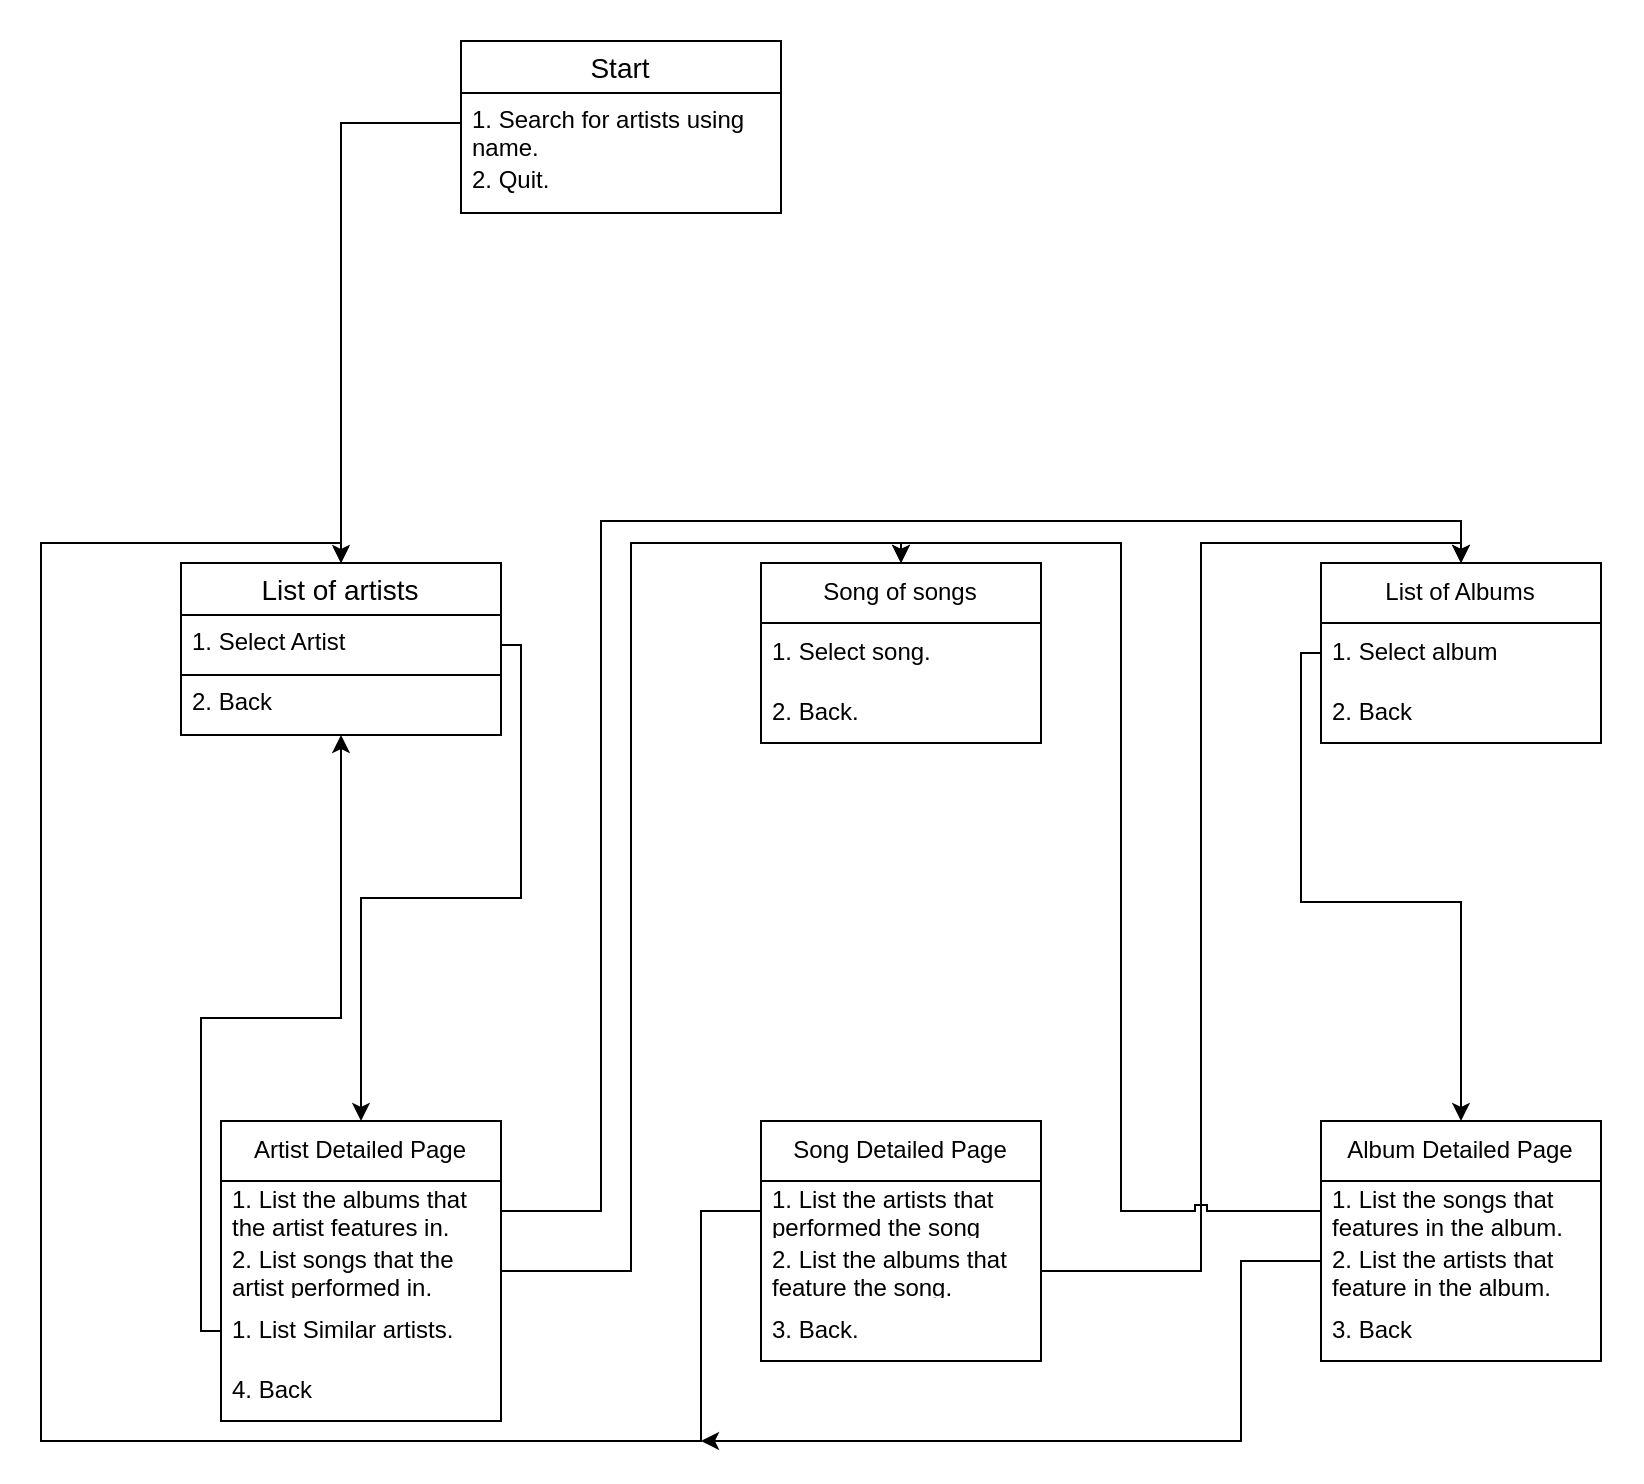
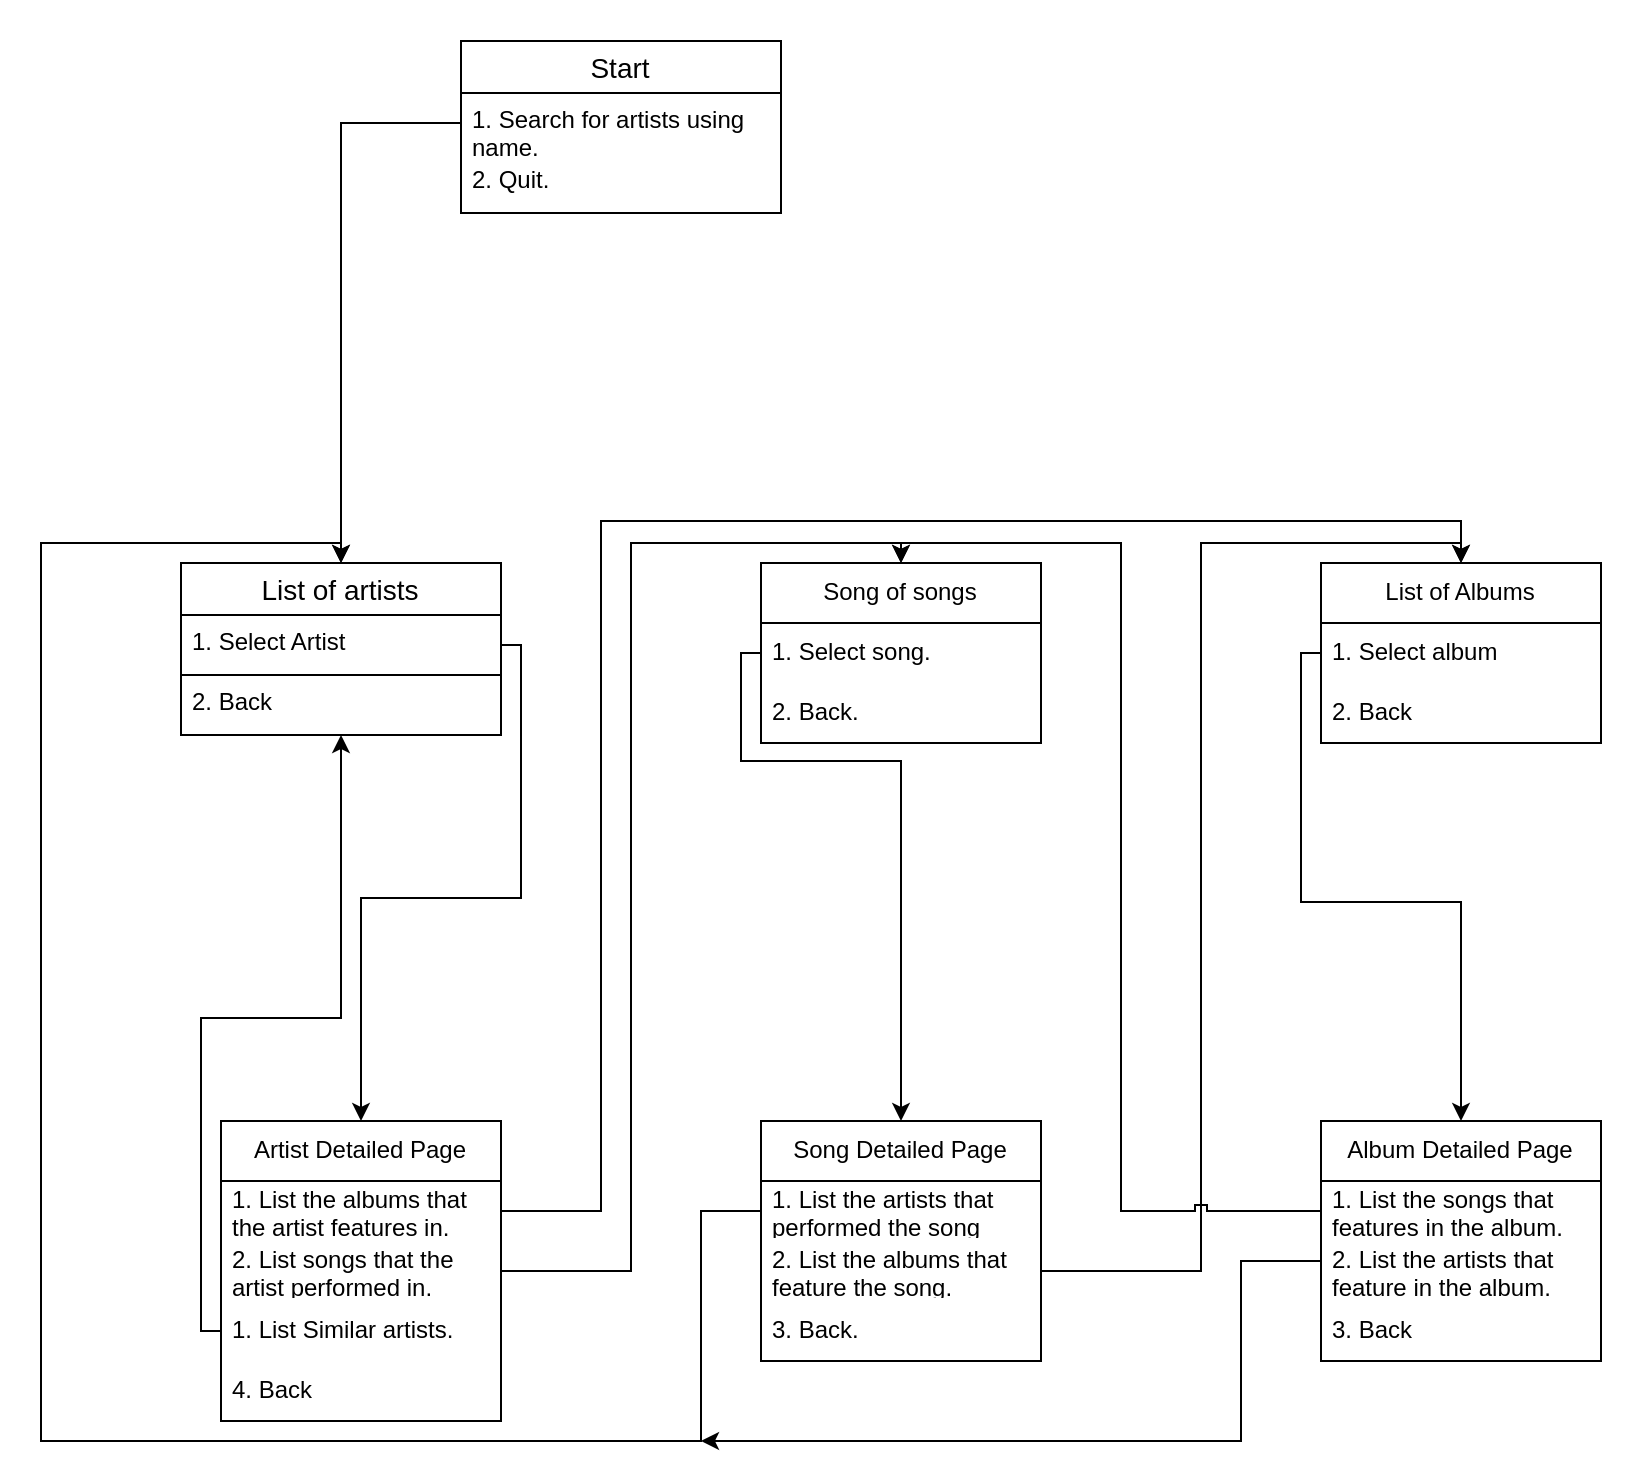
edge "1. List the artists that performed the song" -> "List of artists": arrowhead open -> classic
edge "1. Select song." -> "Song Detailed Page": added
